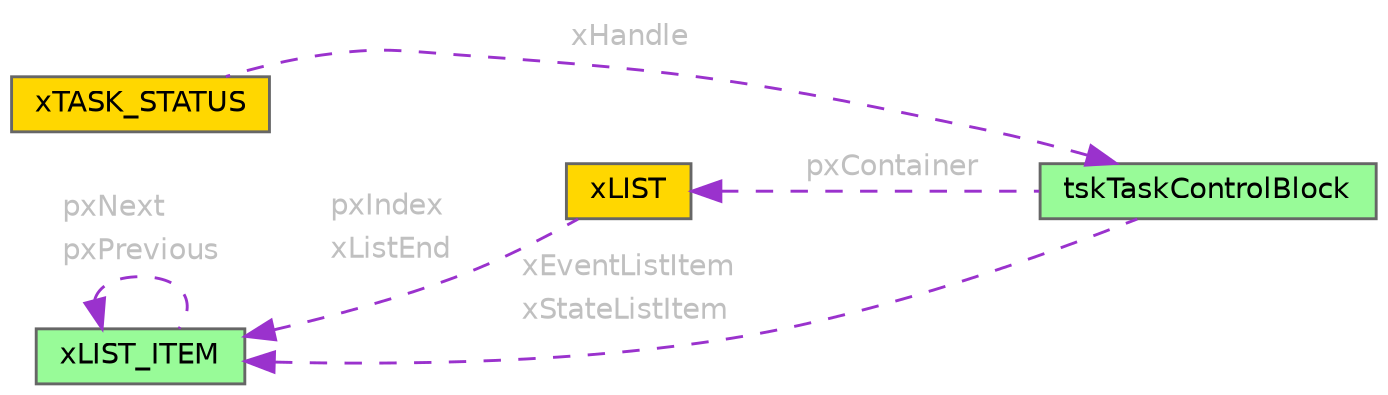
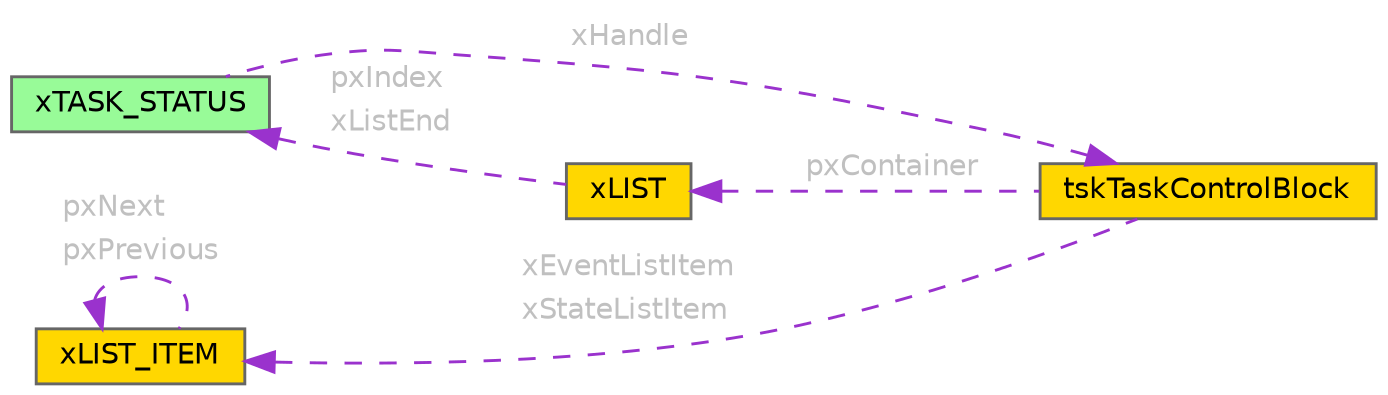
node "xTASK_STATUS": fillcolor gold -> palegreen
node "tskTaskControlBlock": fillcolor palegreen -> gold
edge "xLIST" -> "xLIST_ITEM": now "xLIST" -> "xTASK_STATUS"
node "xLIST_ITEM": fillcolor palegreen -> gold
